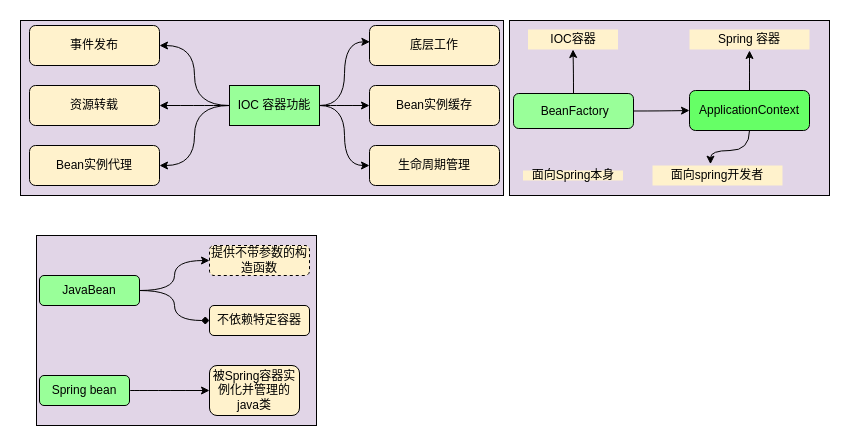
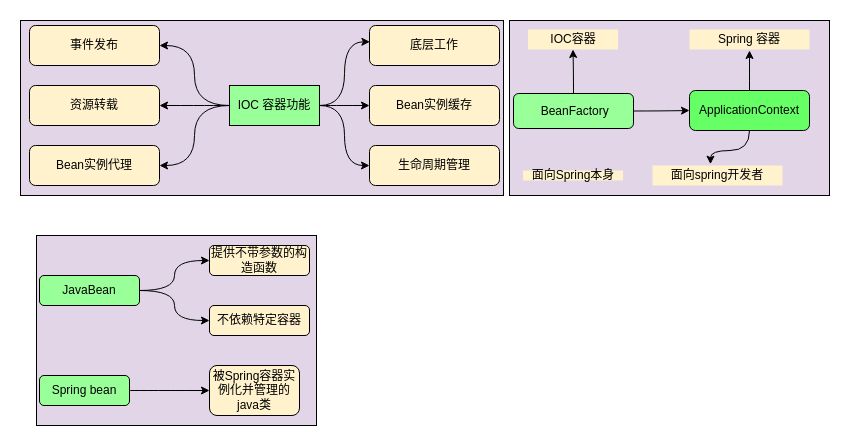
node "提供不带参数的构造函数": style dashed -> solid
edge "JavaBean" -> "不依赖特定容器": arrowhead diamond -> classic
